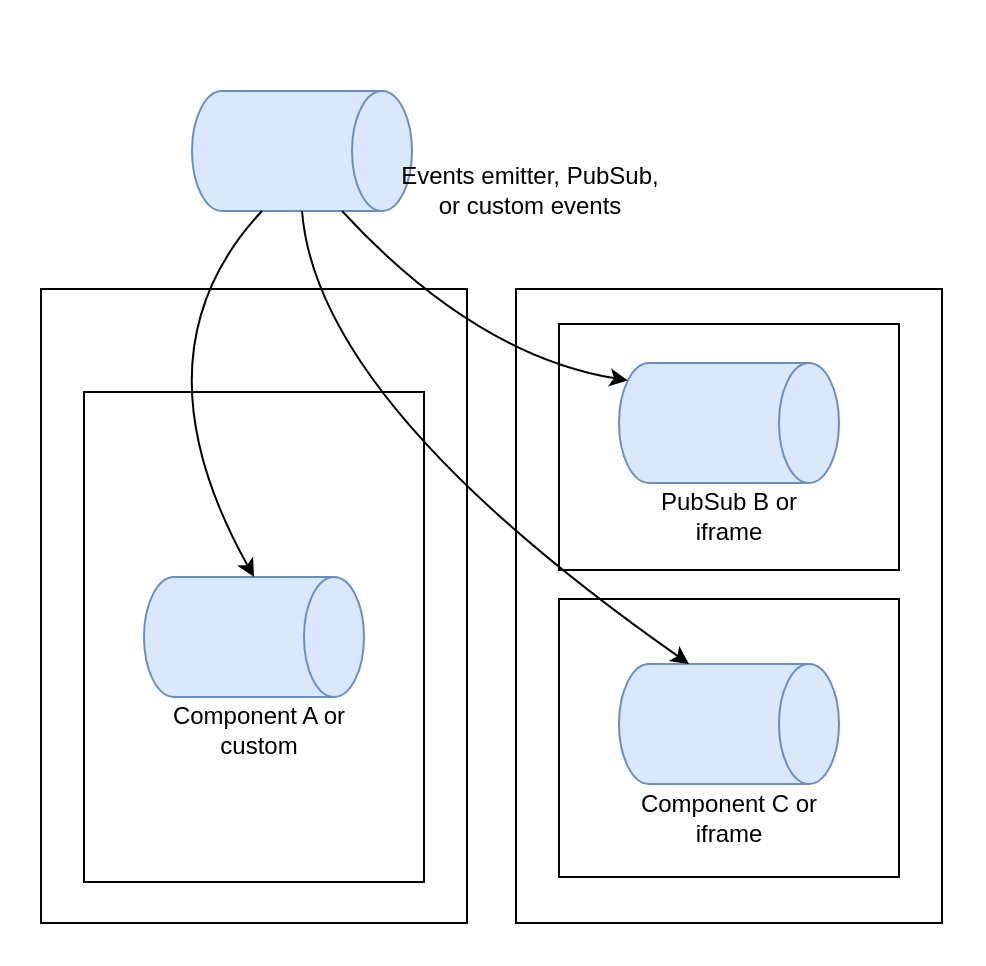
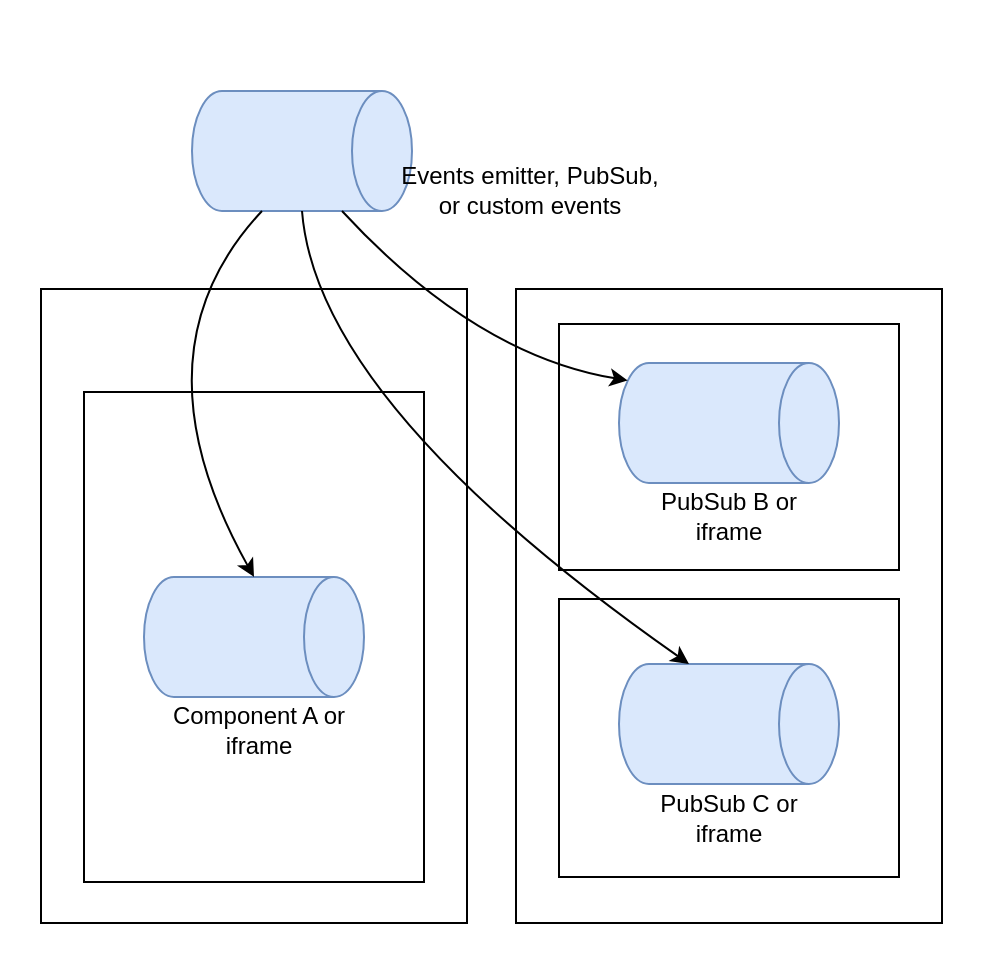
node "Component A or custom": label "Component A or custom" -> "Component A or iframe"
node "Component C or iframe": label "Component C or iframe" -> "PubSub C or iframe"
